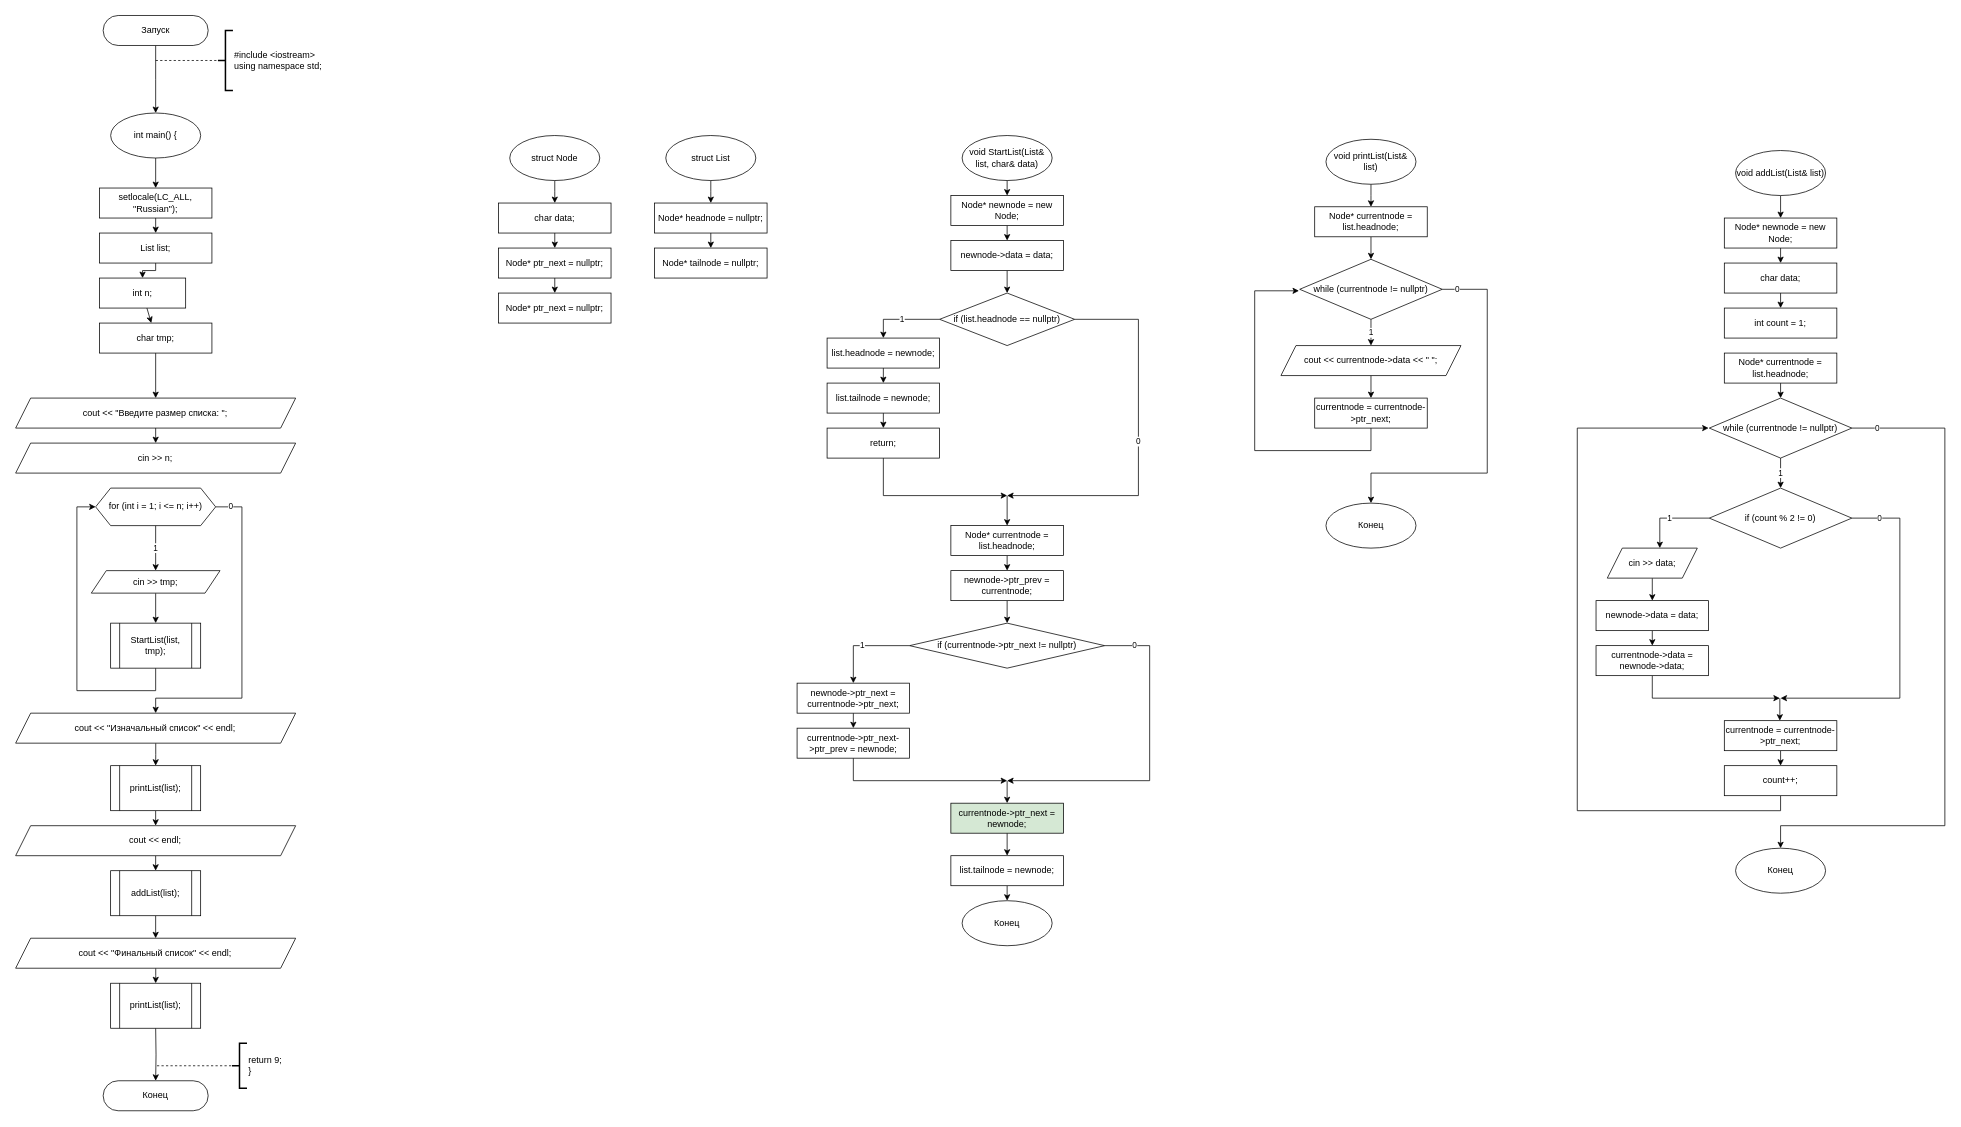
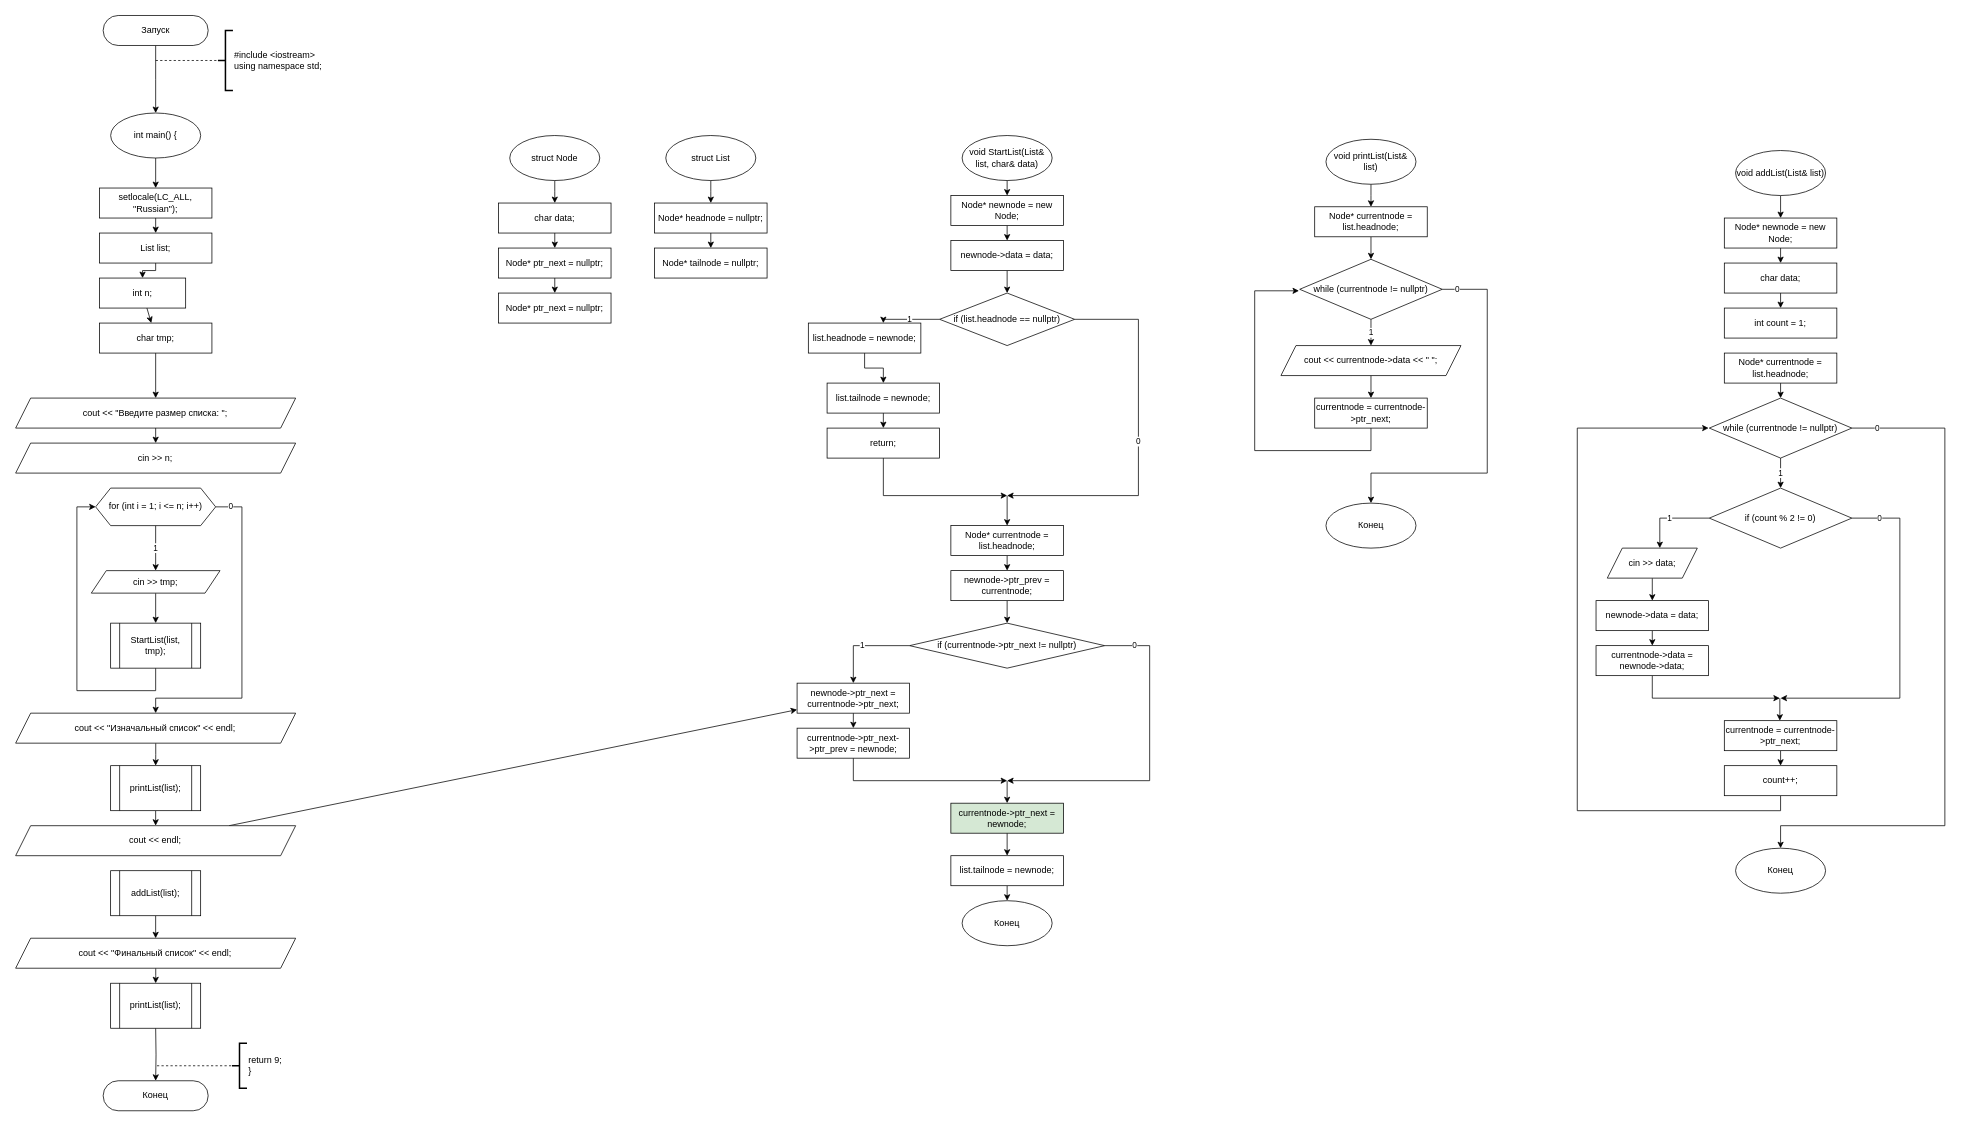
node "list.headnode = newnode;": moved (883, 353) -> (864, 338)
edge "cout << endl;" -> "addList(list);": now "cout << endl;" -> "newnode->ptr_next = currentnode->ptr_next;"
